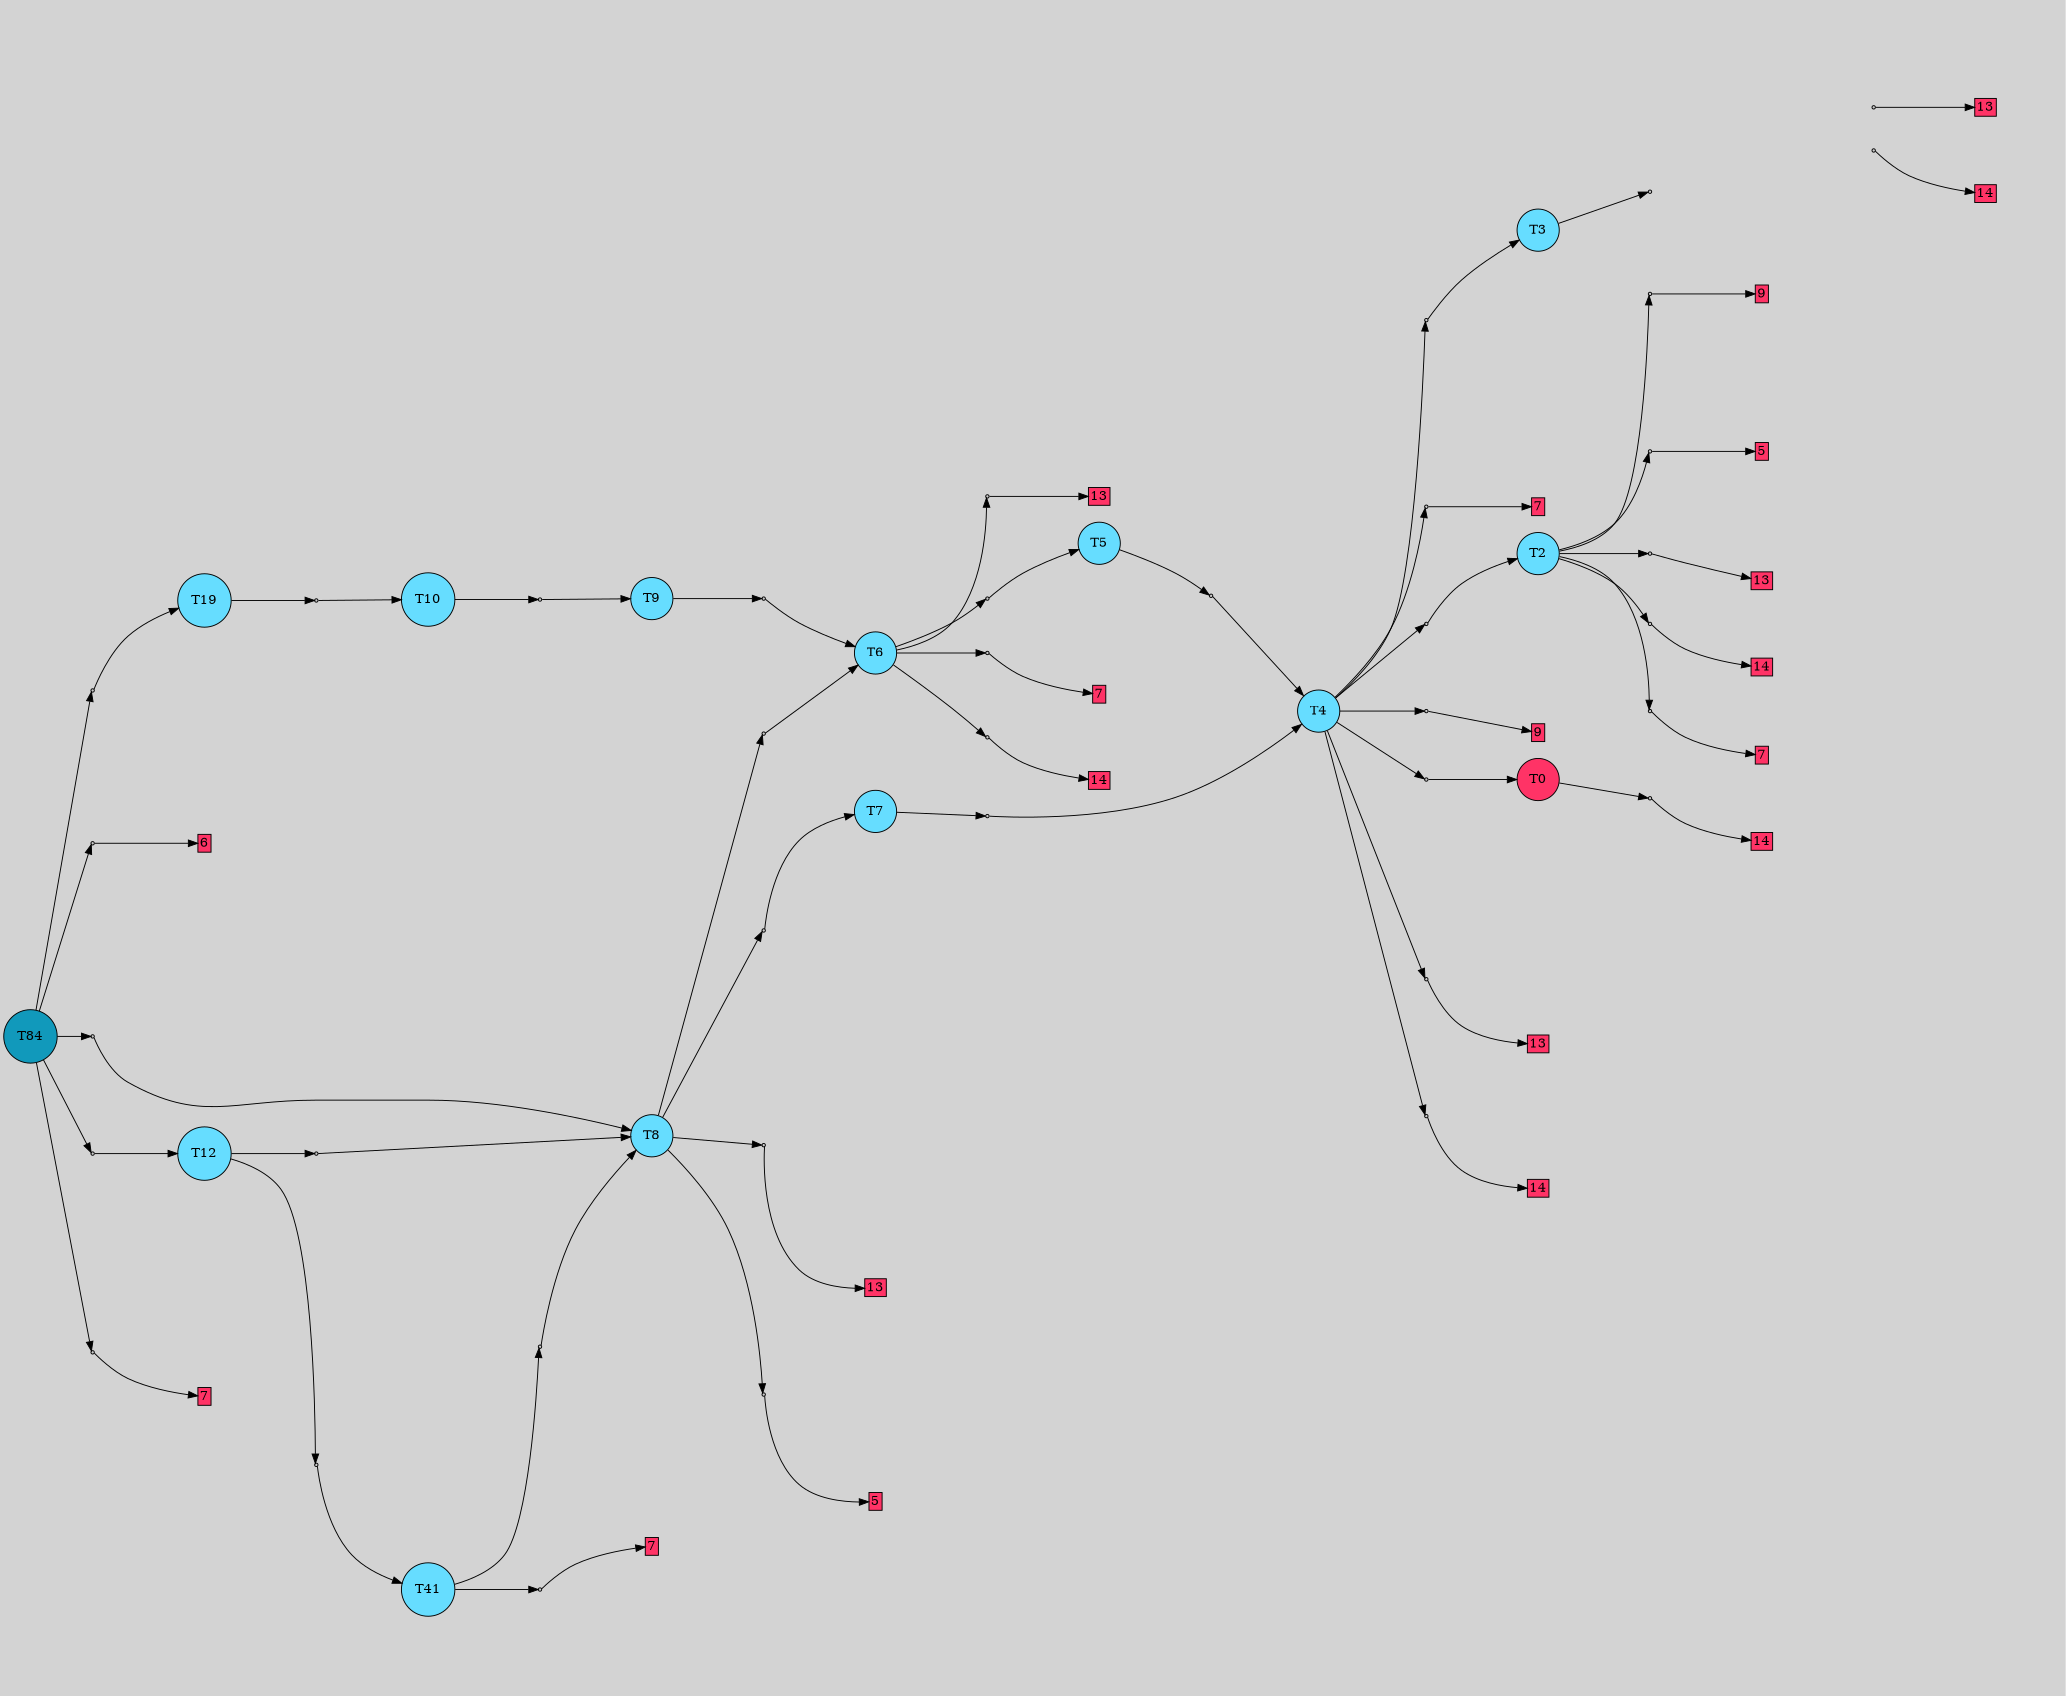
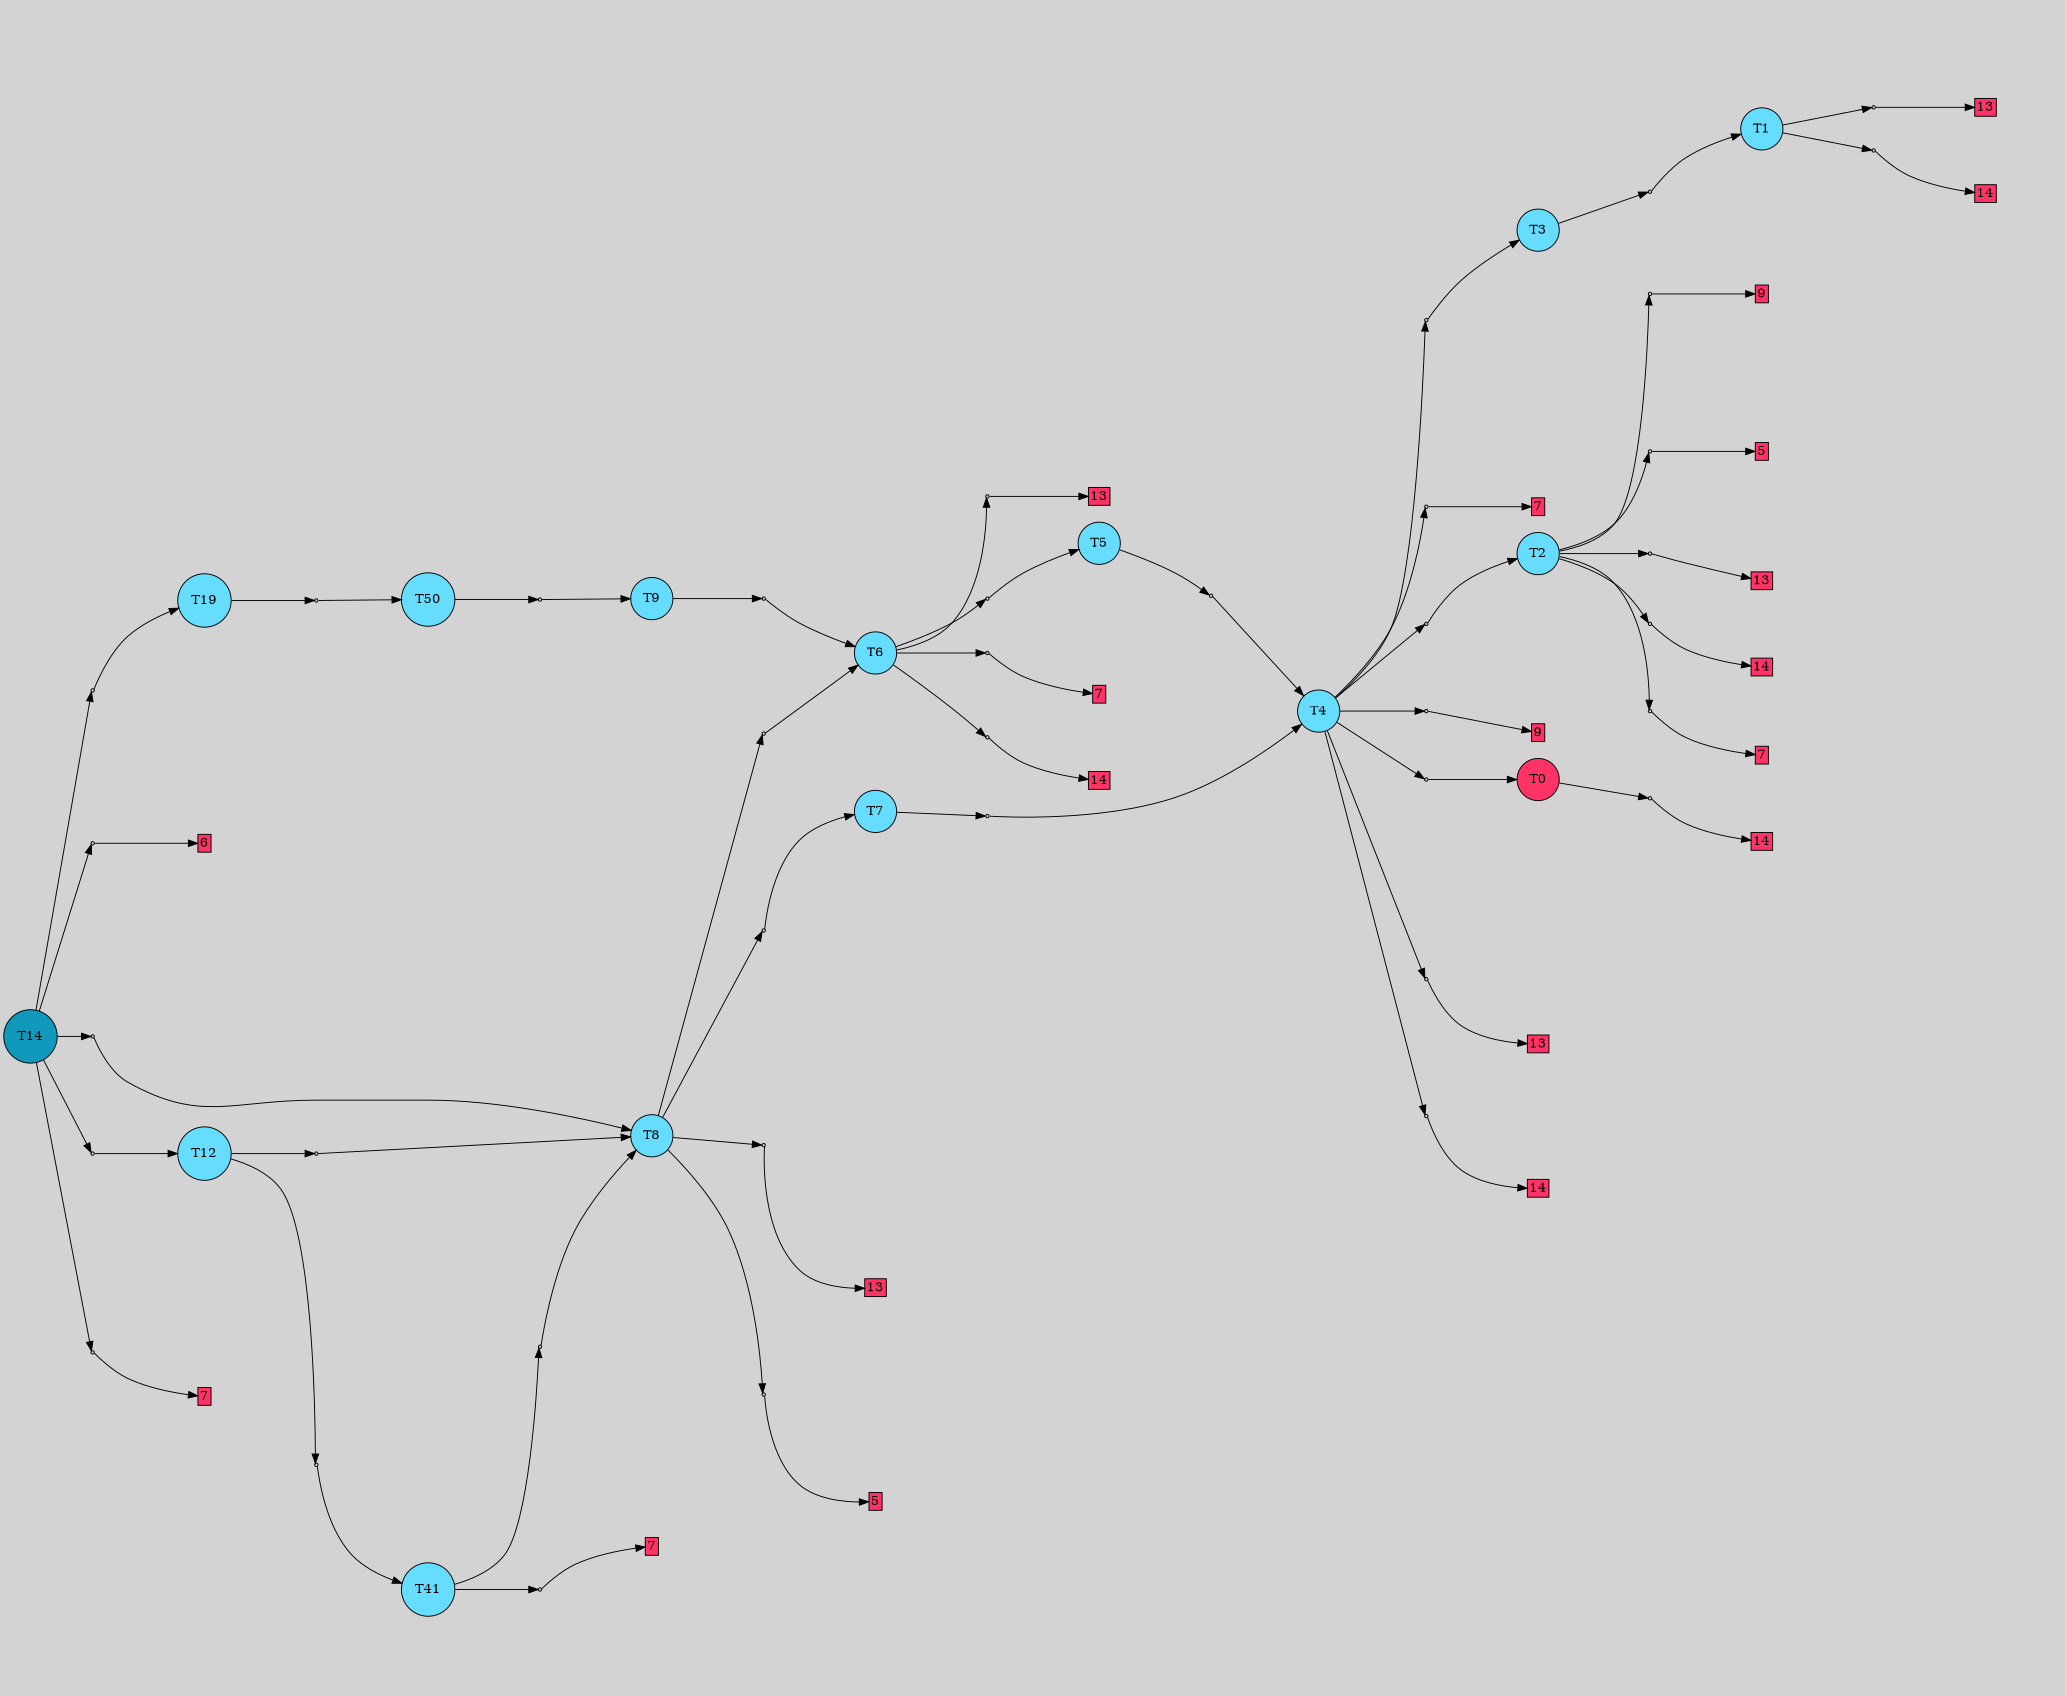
node "T1": added
node "T10": label "T10" -> "T50"
node "T84": label "T84" -> "T14"
